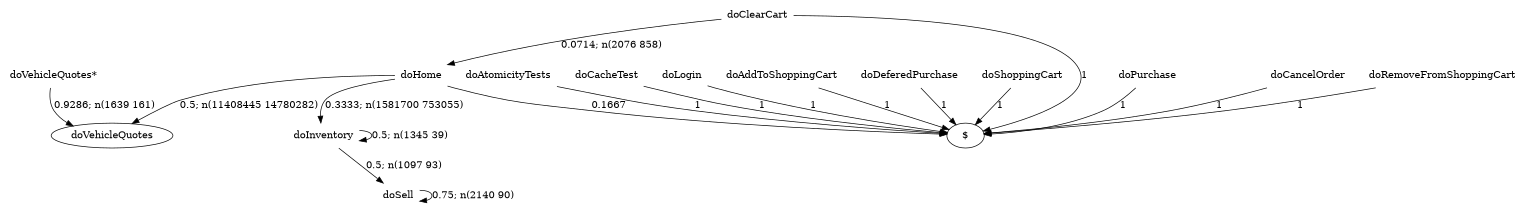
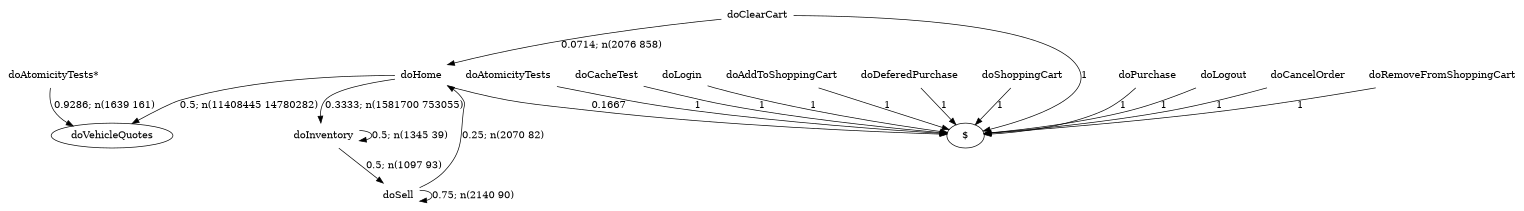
node "doVehicleQuotes*": label "doVehicleQuotes*" -> "doAtomicityTests*"
node "doLogout": added
edge "doSell" -> "doHome": added, label "0.25; n(2070 82)"
